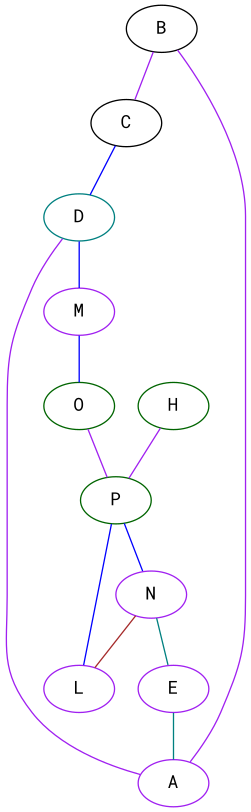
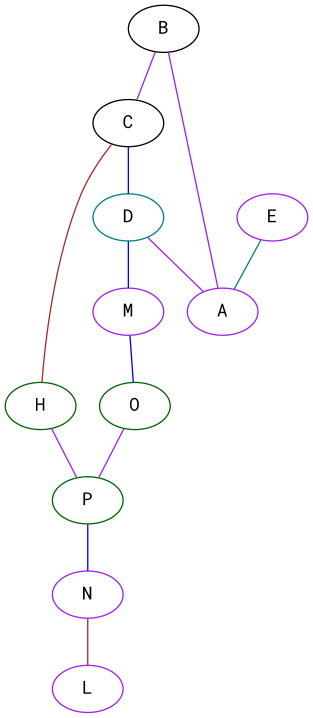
edge "C" -- "H": added
edge "P" -- "L": removed
edge "N" -- "E": removed
